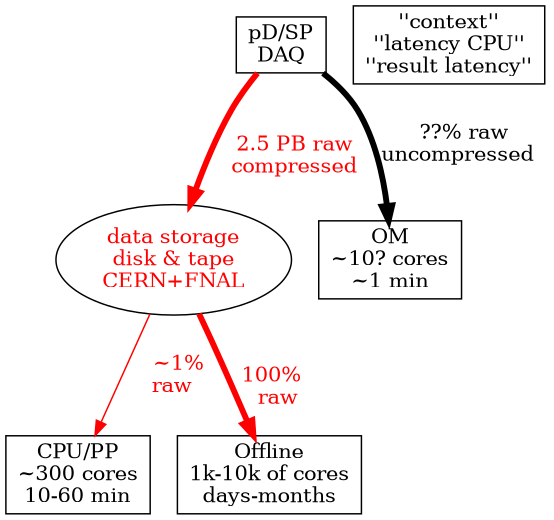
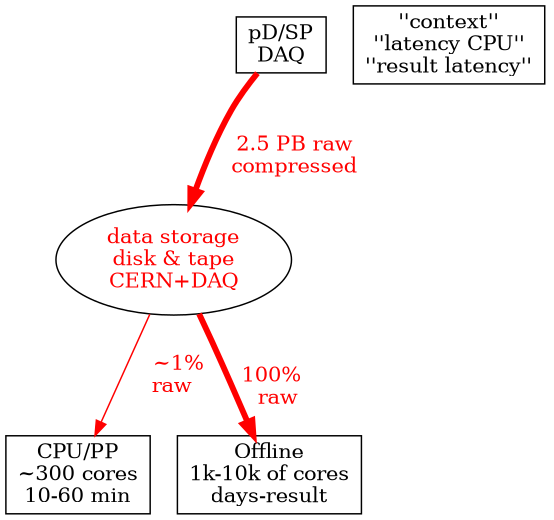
node "data storage disk & tape CERN+FNAL": label "data storage disk & tape CERN+FNAL" -> "data storage disk & tape CERN+DAQ"
node "OM ~10? cores ~1 min": removed
node "Offline 1k-10k of cores days-months": label "Offline 1k-10k of cores days-months" -> "Offline 1k-10k of cores days-result"
